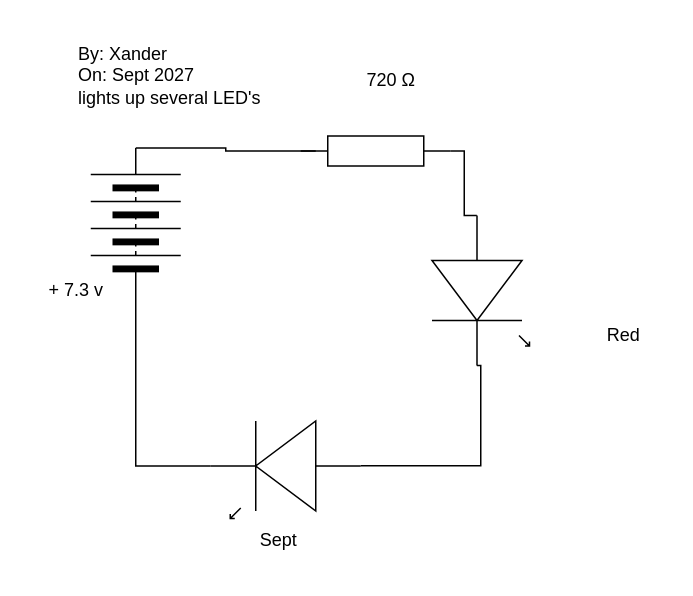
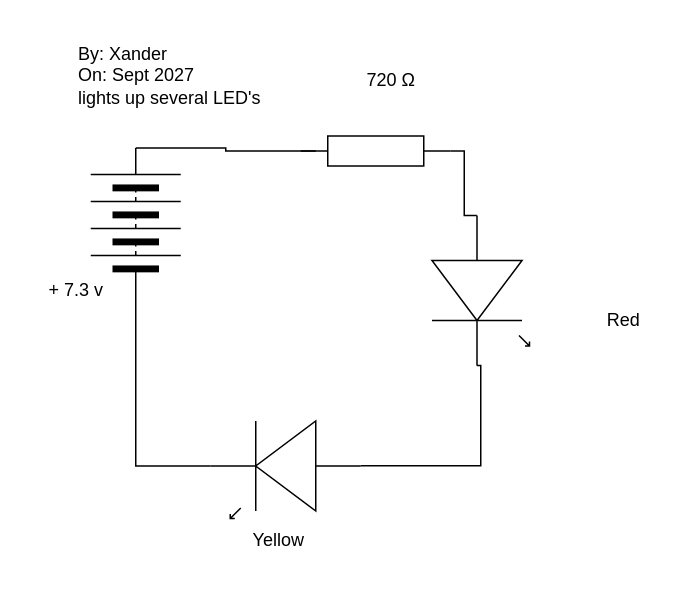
node "Red": moved (623, 335) -> (623, 320)
node "Sept": label "Sept" -> "Yellow"
